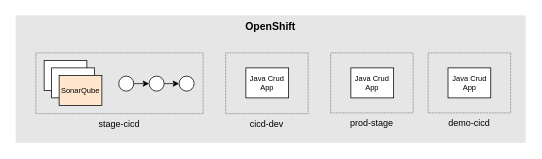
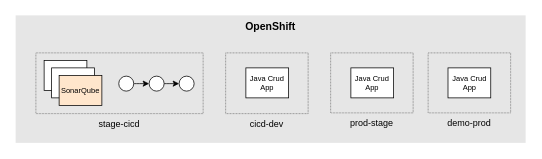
node "demo-cicd": label "demo-cicd" -> "demo-prod"
